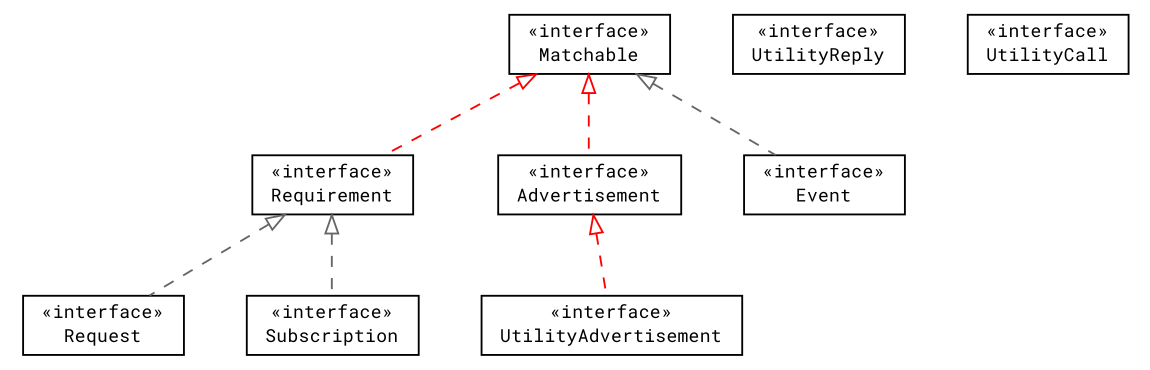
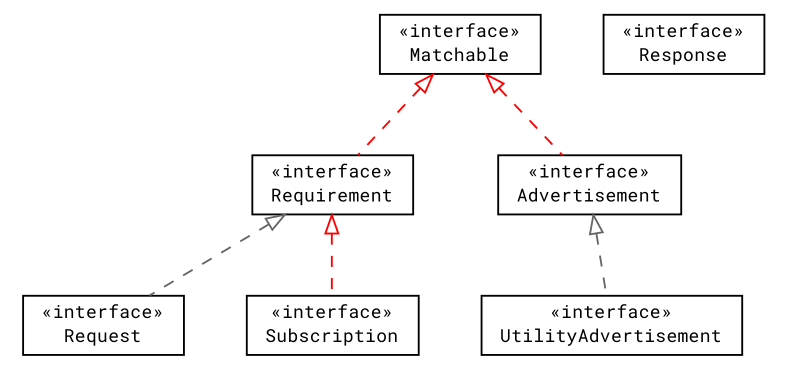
node "Response": added
node "UtilityReply": removed
node "UtilityCall": removed
node "Event": removed
edge "Subscription" -> "Requirement": color gray40 -> red
edge "UtilityAdvertisement" -> "Advertisement": color red -> gray40
